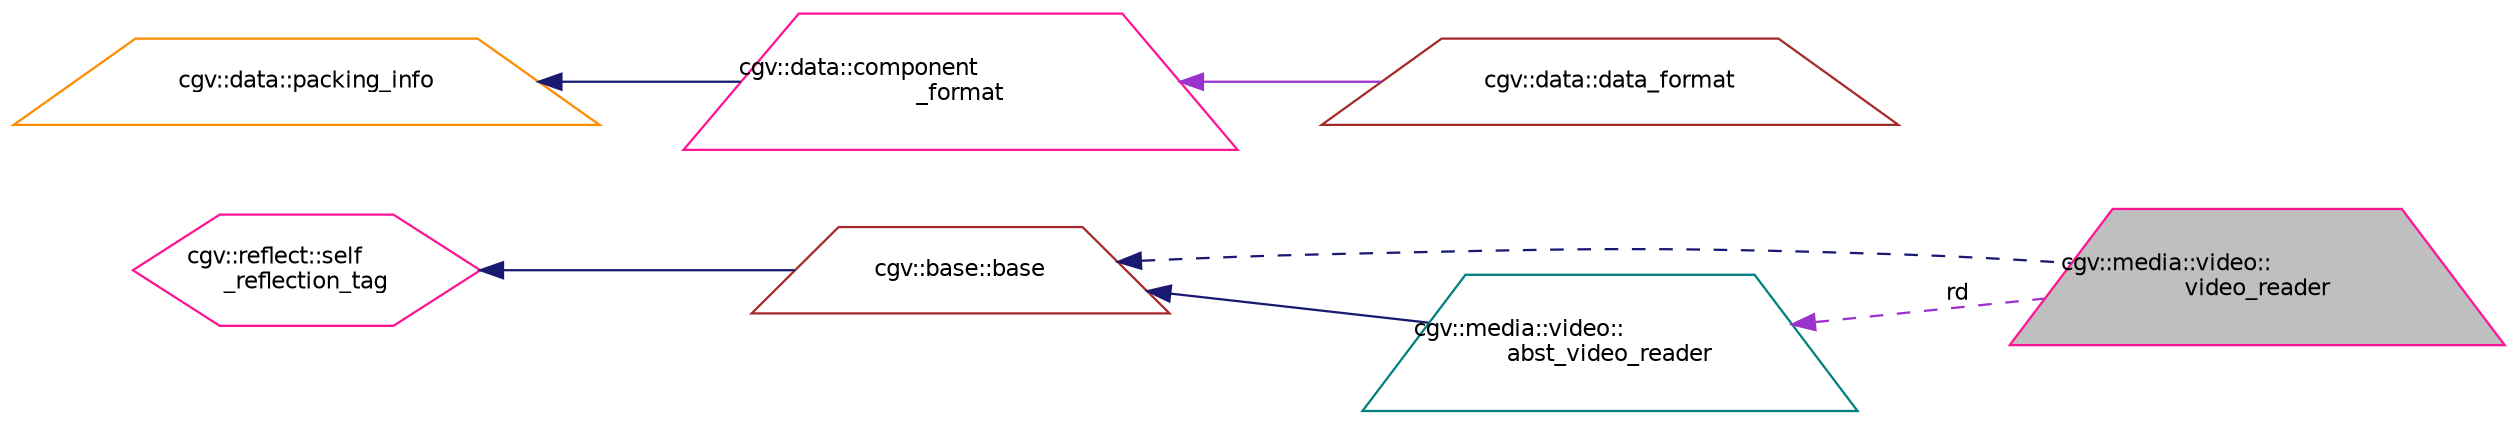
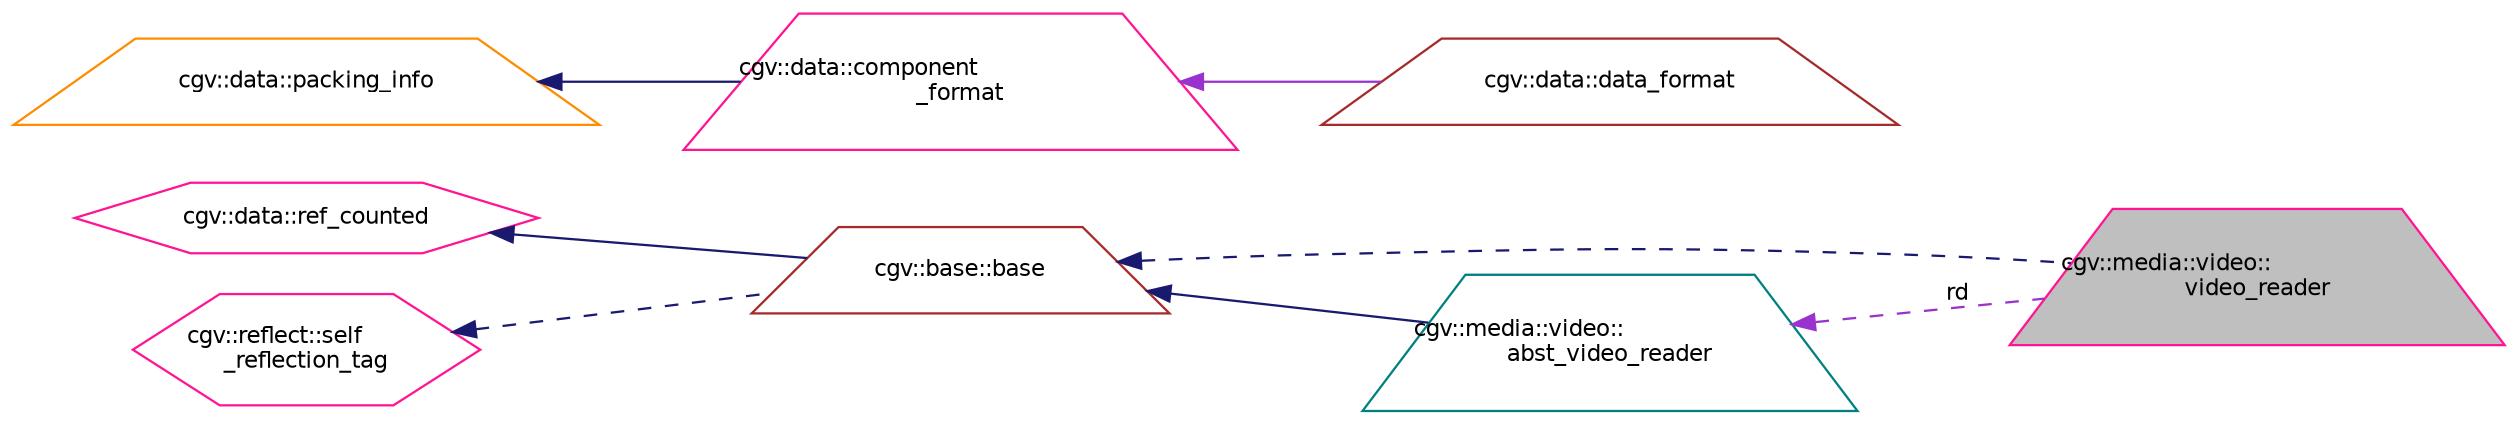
node "cgv::data::ref_counted": added
edge "cgv::base::base" -> "cgv::reflect::self _reflection_tag": style solid -> dashed
